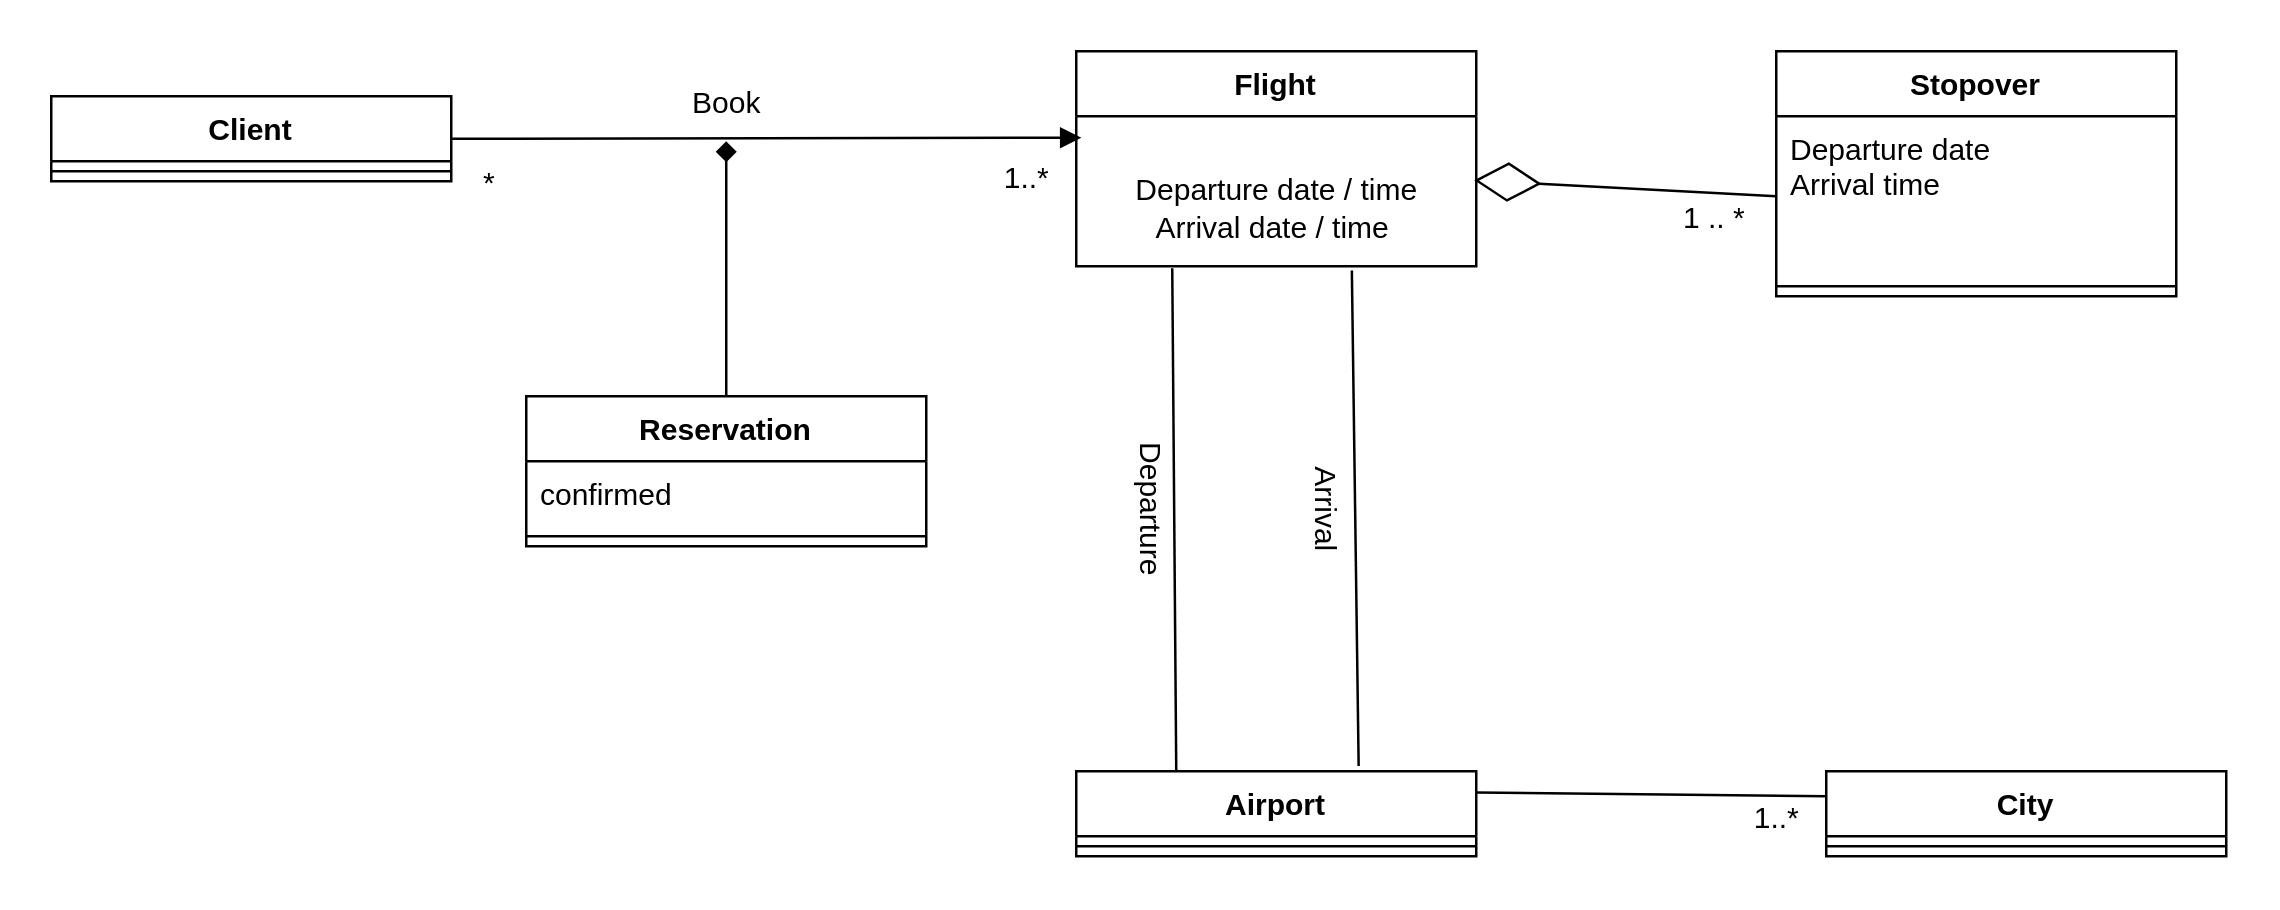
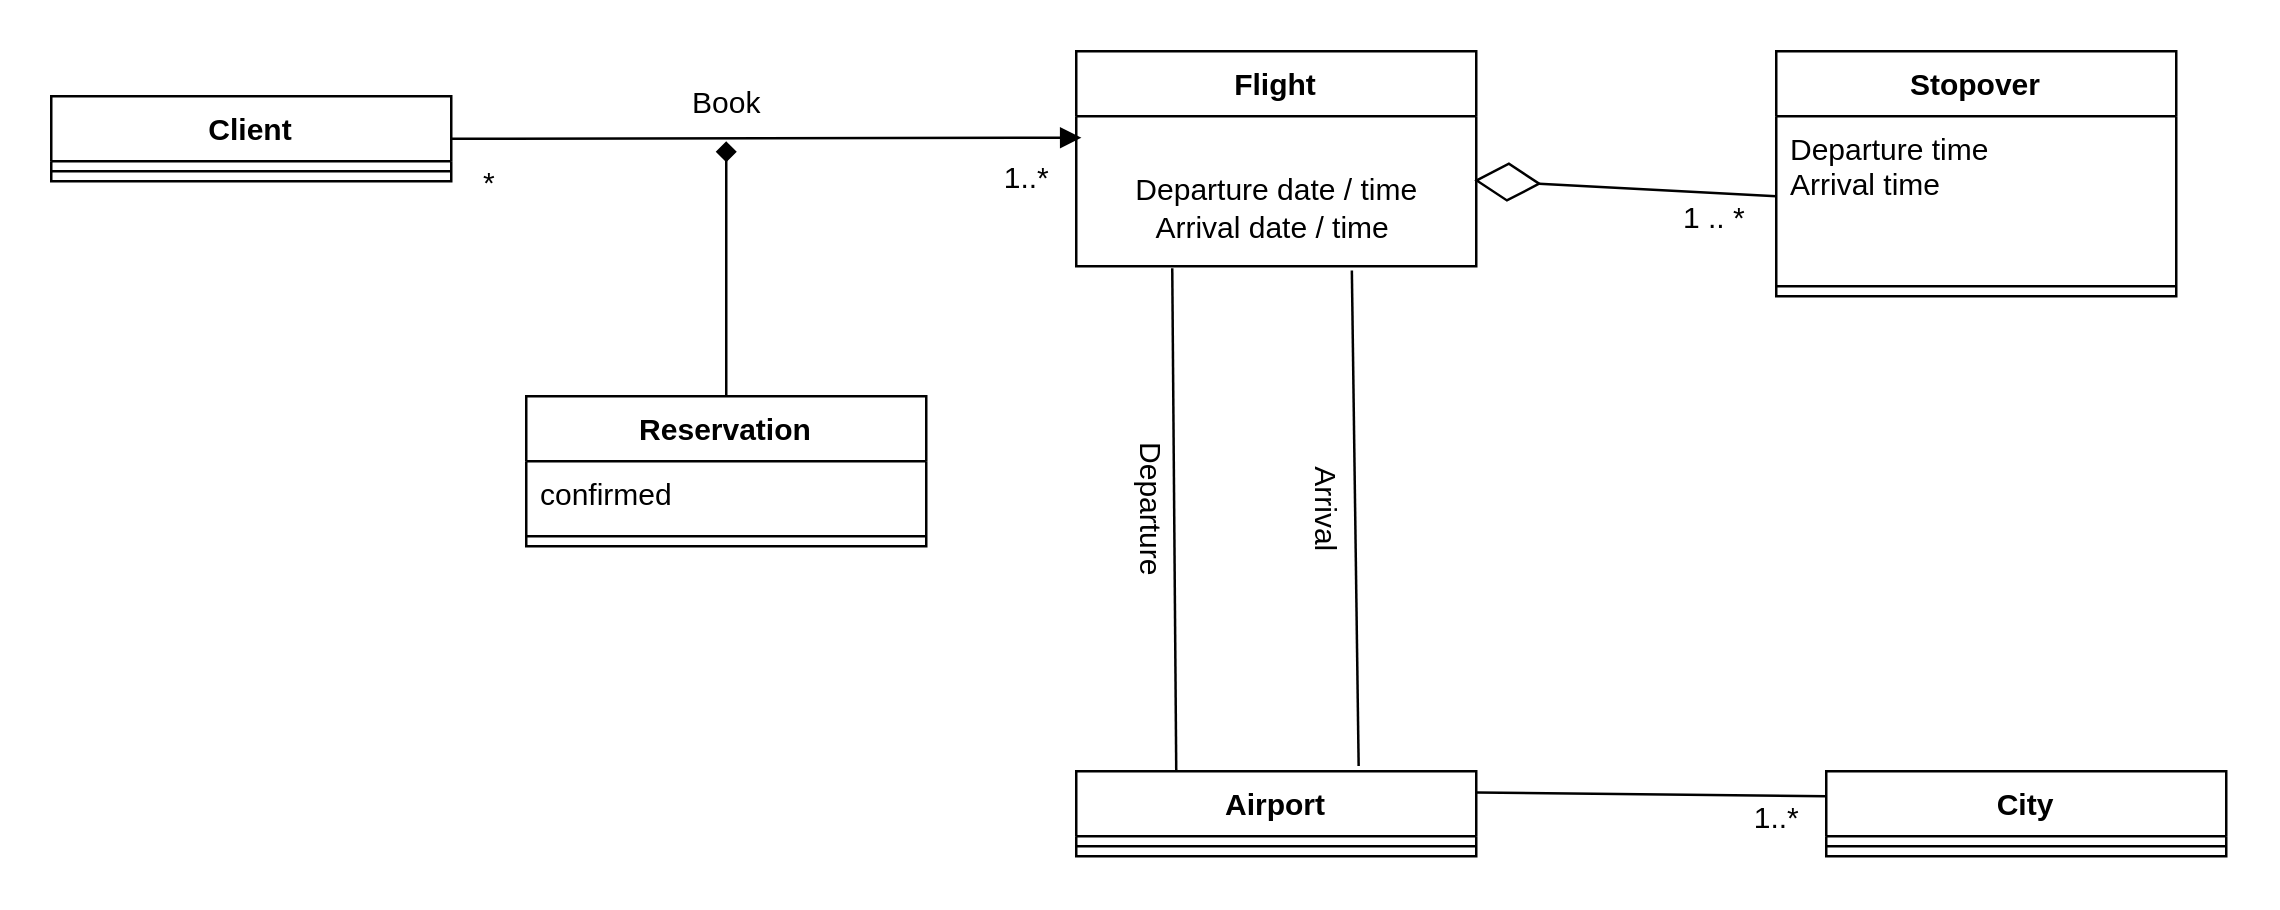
node "Departure date Arrival time": label "Departure date Arrival time" -> "Departure time Arrival time"
